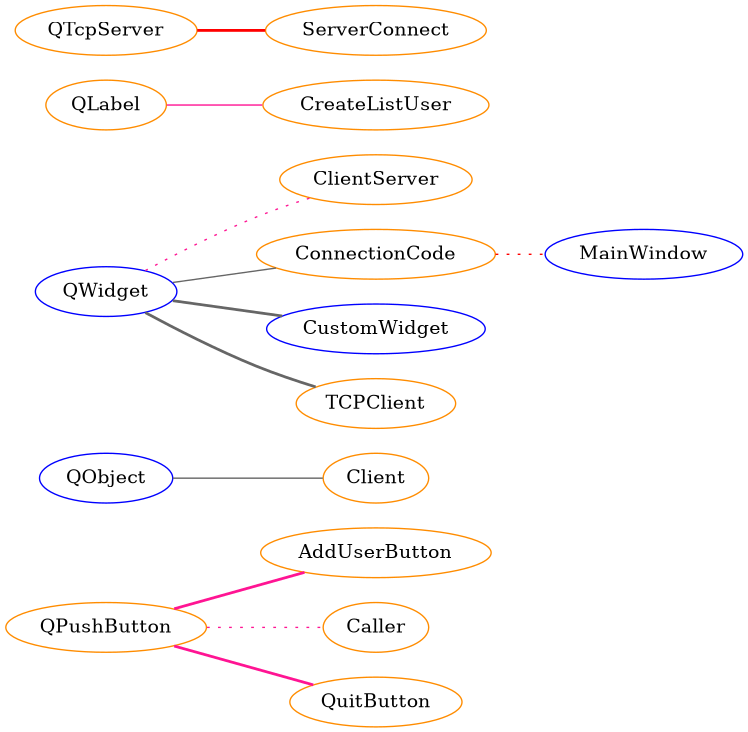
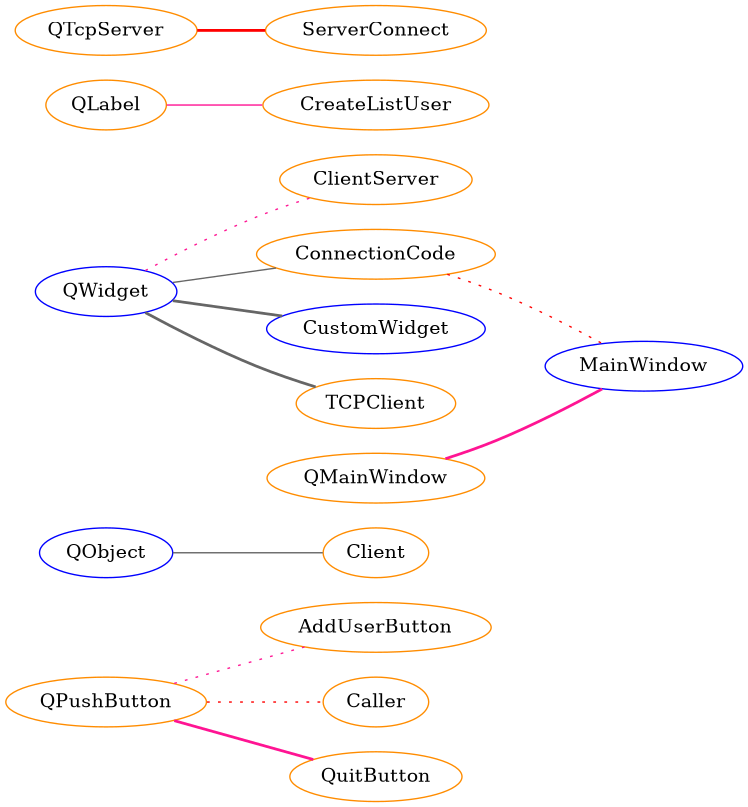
node "QMainWindow": added
edge "AddUserButton" -- "QPushButton": style bold -> dotted
edge "QPushButton" -- "Caller": color deeppink -> red
